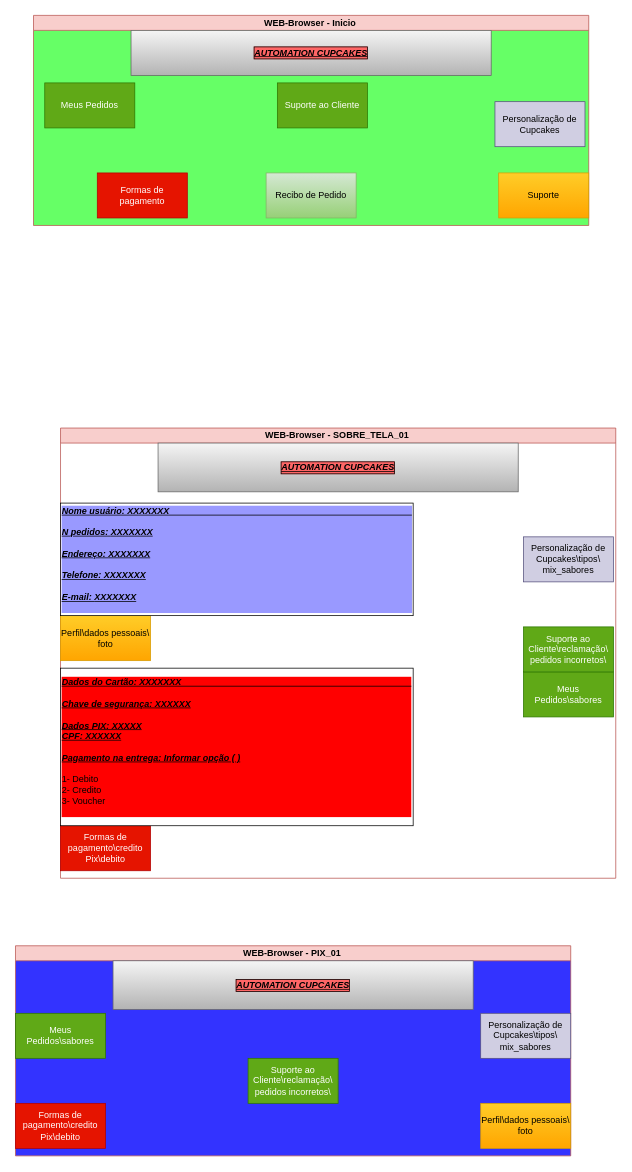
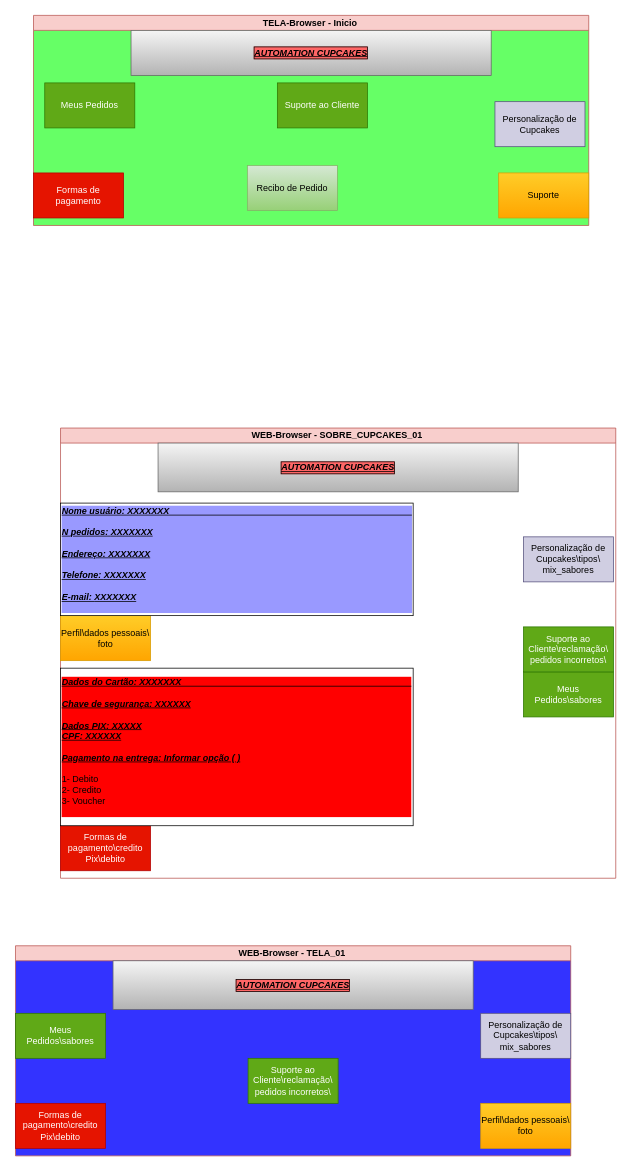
node "WEB-Browser - Inicio": label "WEB-Browser - Inicio" -> "TELA-Browser - Inicio"
node "Formas de pagamento": moved (142, 195) -> (78, 195)
node "Recibo de Pedido": moved (311, 195) -> (292, 188)
node "WEB-Browser - SOBRE_TELA_01": label "WEB-Browser - SOBRE_TELA_01" -> "WEB-Browser - SOBRE_CUPCAKES_01"
node "WEB-Browser - PIX_01": label "WEB-Browser - PIX_01" -> "WEB-Browser - TELA_01"
